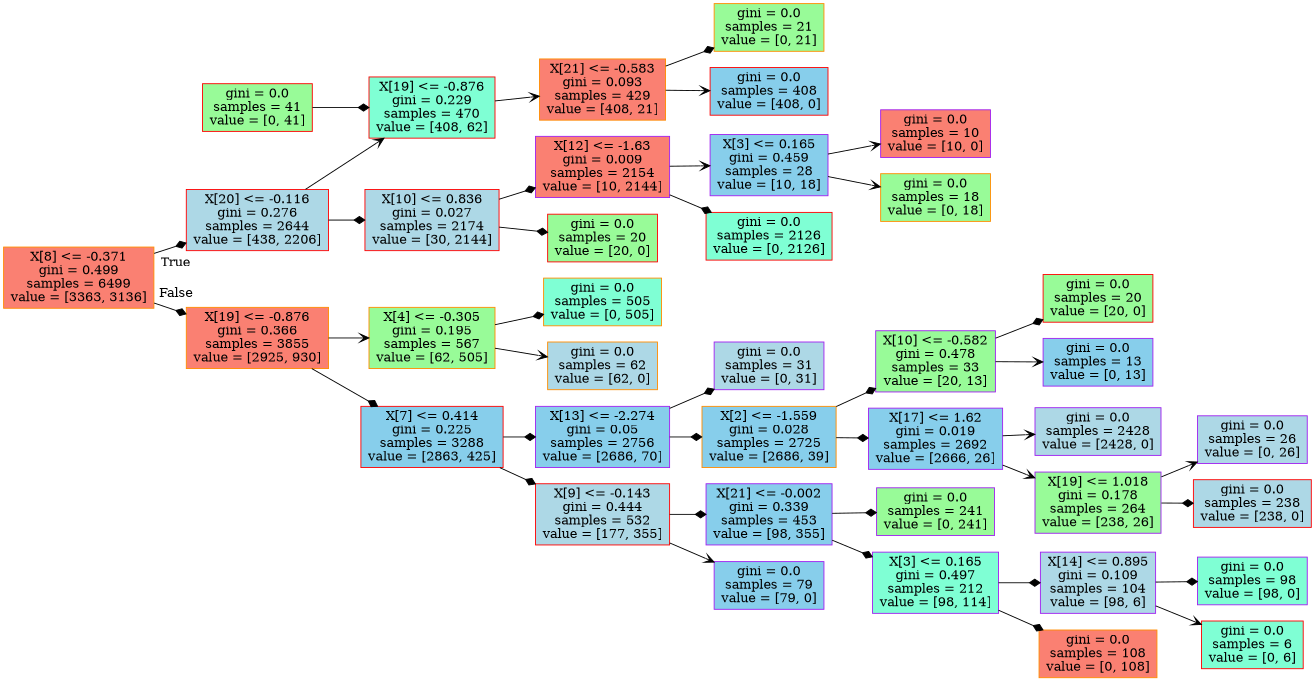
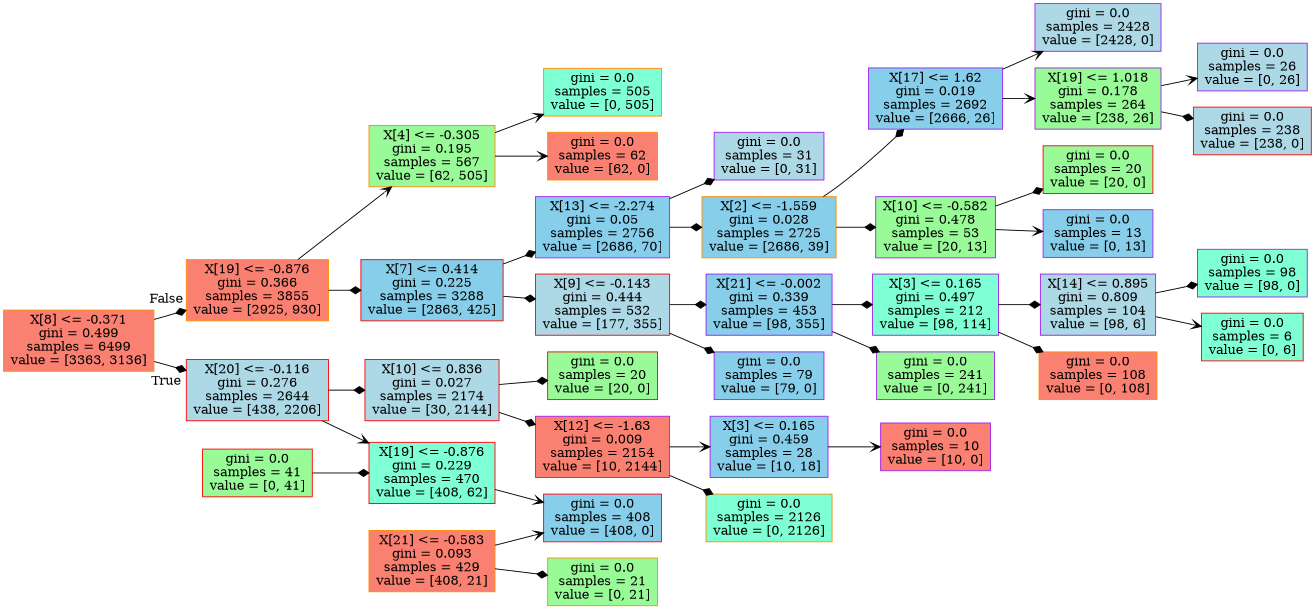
edge "X[19] <= -0.876 gini = 0.229 samples = 470 value = [408, 62]" -> "X[21] <= -0.583 gini = 0.093 samples = 429 value = [408, 21]": now "X[19] <= -0.876 gini = 0.229 samples = 470 value = [408, 62]" -> "gini = 0.0 samples = 408 value = [408, 0]"
node "gini = 0.0 samples = 18 value = [0, 18]": removed
node "gini = 0.0 samples = 2126 value = [0, 2126]": color red -> darkorange
edge "X[4] <= -0.305 gini = 0.195 samples = 567 value = [62, 505]" -> "gini = 0.0 samples = 505 value = [0, 505]": arrowhead diamond -> vee
node "X[10] <= -0.582 gini = 0.478 samples = 33 value = [20, 13]": label "X[10] <= -0.582 gini = 0.478 samples = 33 value = [20, 13]" -> "X[10] <= -0.582 gini = 0.478 samples = 53 value = [20, 13]"
node "gini = 0.0 samples = 62 value = [62, 0]": fillcolor lightblue -> salmon
edge "X[9] <= -0.143 gini = 0.444 samples = 532 value = [177, 355]" -> "gini = 0.0 samples = 79 value = [79, 0]": arrowhead vee -> diamond
node "X[14] <= 0.895 gini = 0.109 samples = 104 value = [98, 6]": label "X[14] <= 0.895 gini = 0.109 samples = 104 value = [98, 6]" -> "X[14] <= 0.895 gini = 0.809 samples = 104 value = [98, 6]"
